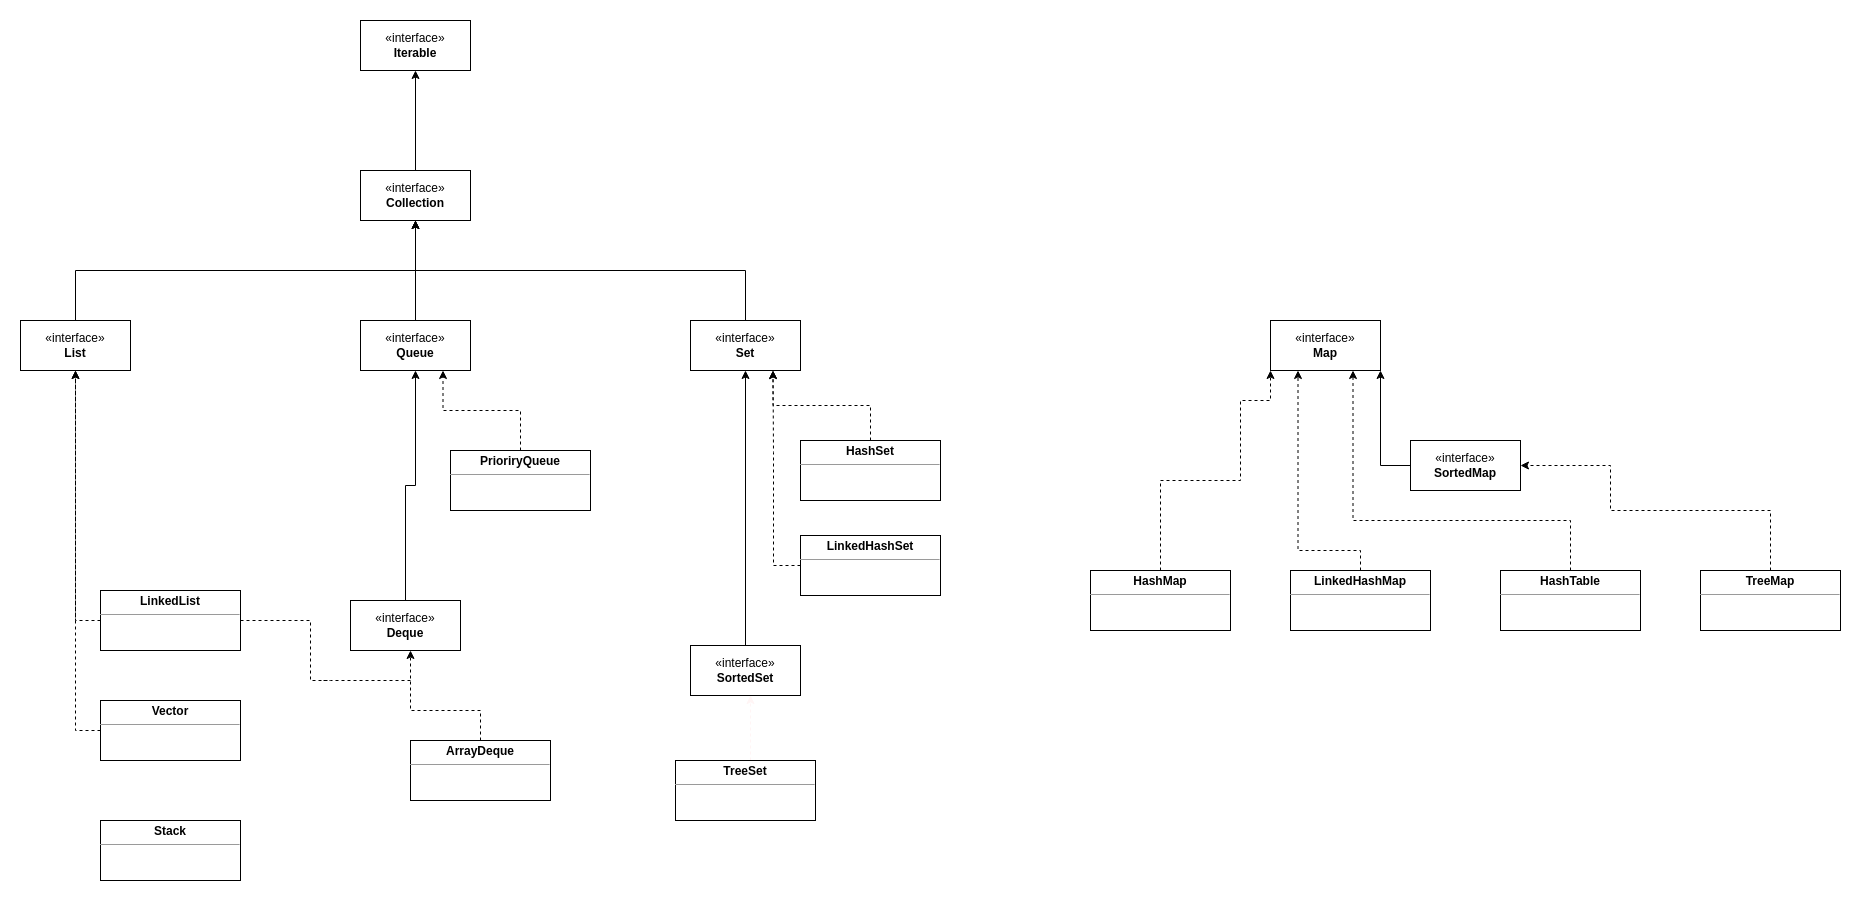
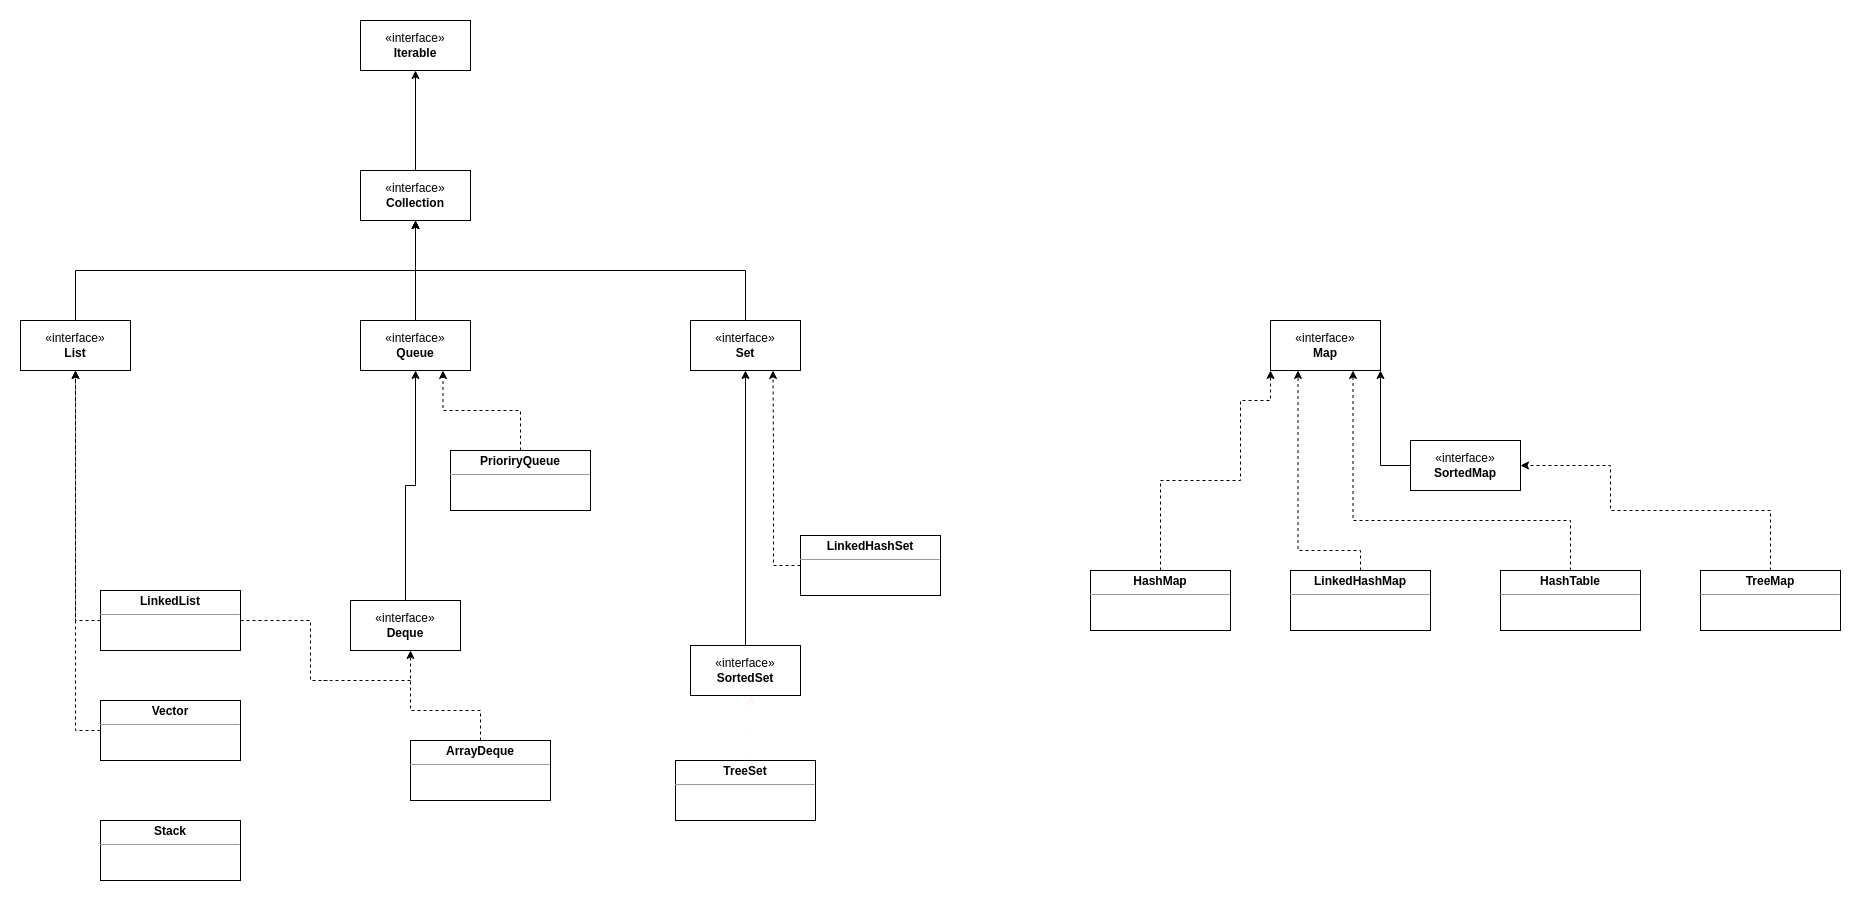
edge "HashSet" -> "«interface» Set": removed
node "HashSet": removed
